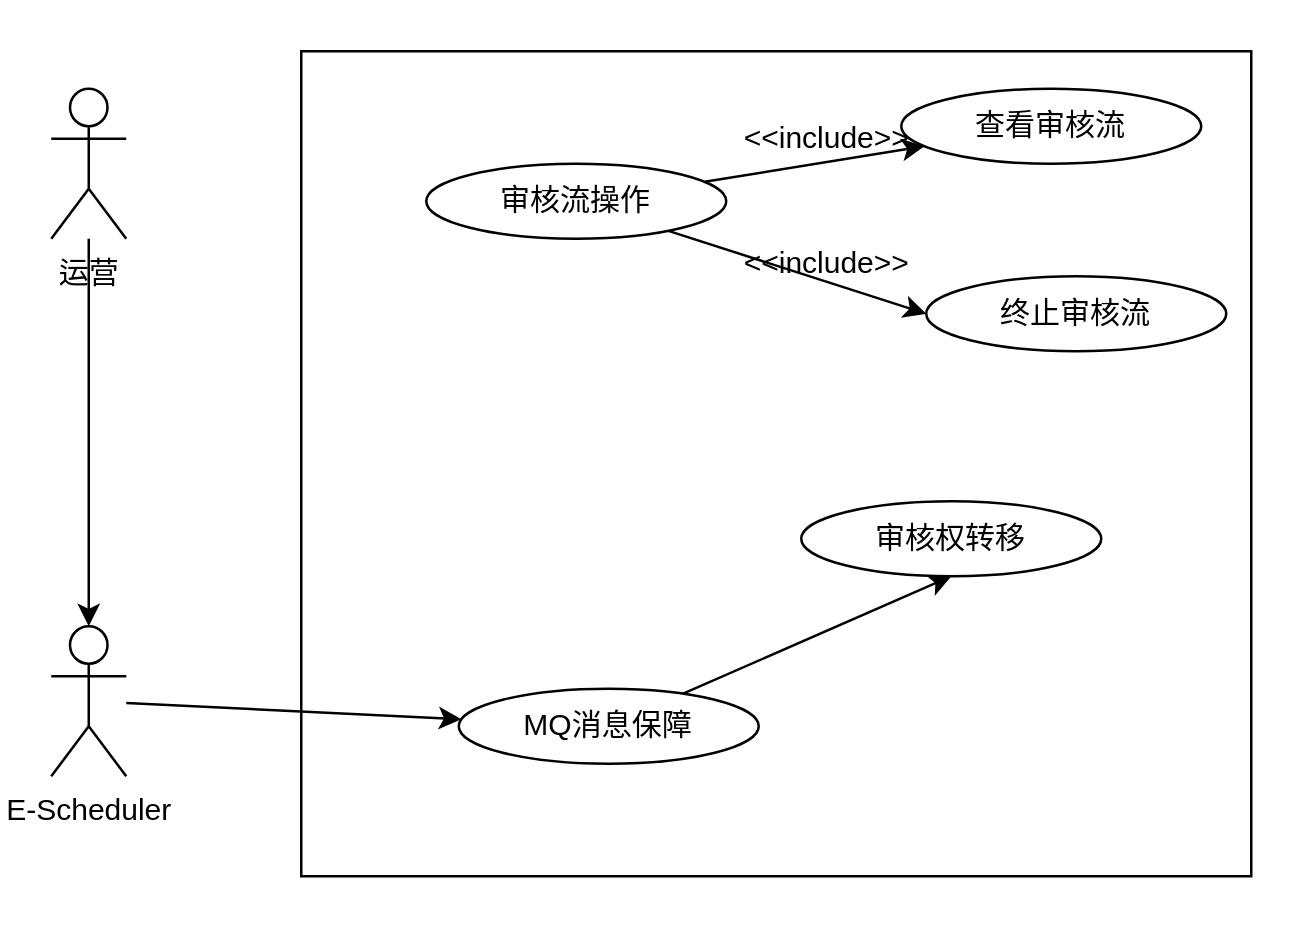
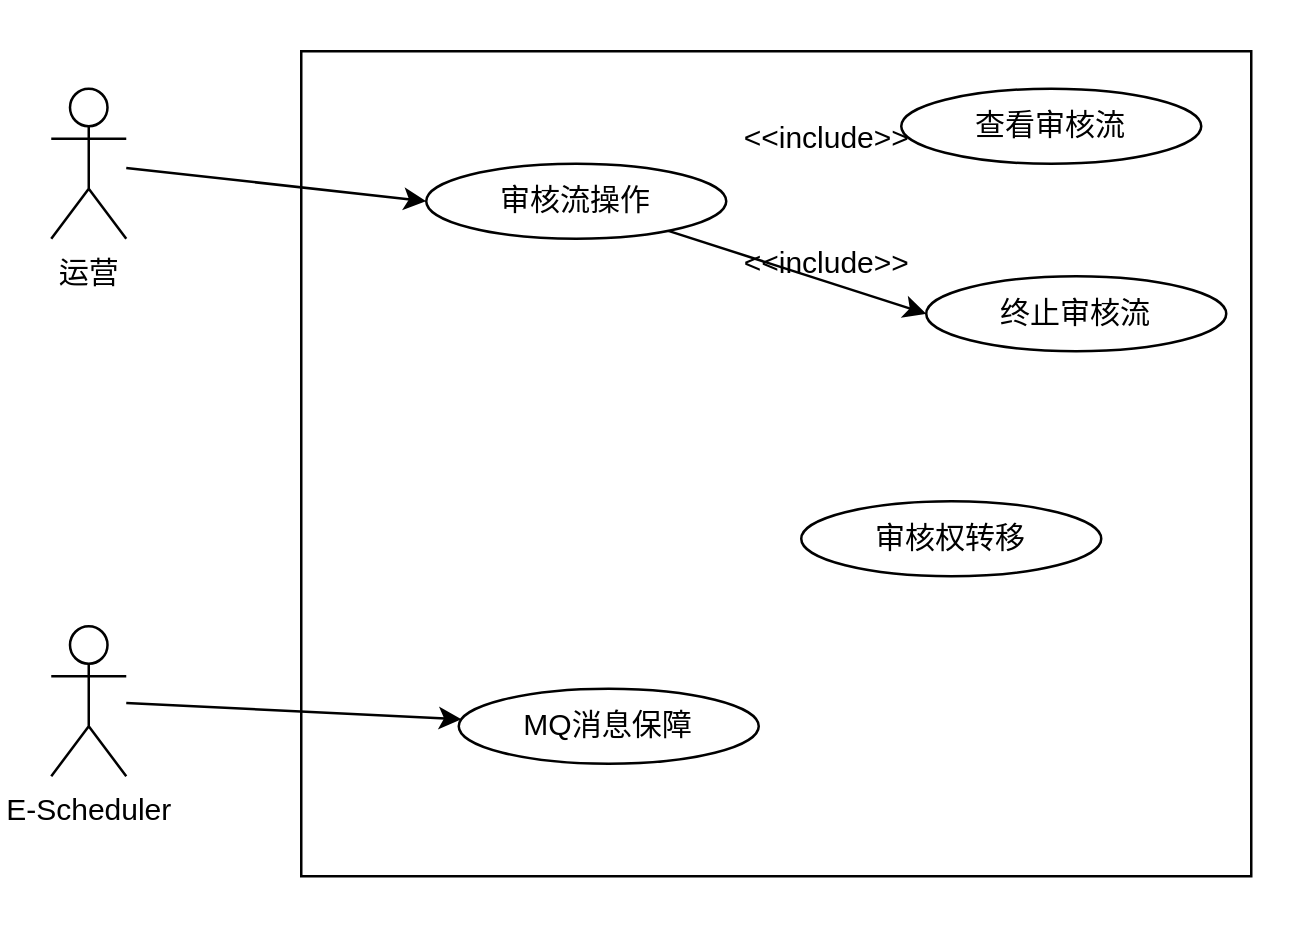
edge "审核流操作" -> "查看审核流": removed
edge "运营" -> "E-Scheduler": now "运营" -> "审核流操作"
edge "MQ消息保障" -> "审核权转移": removed
